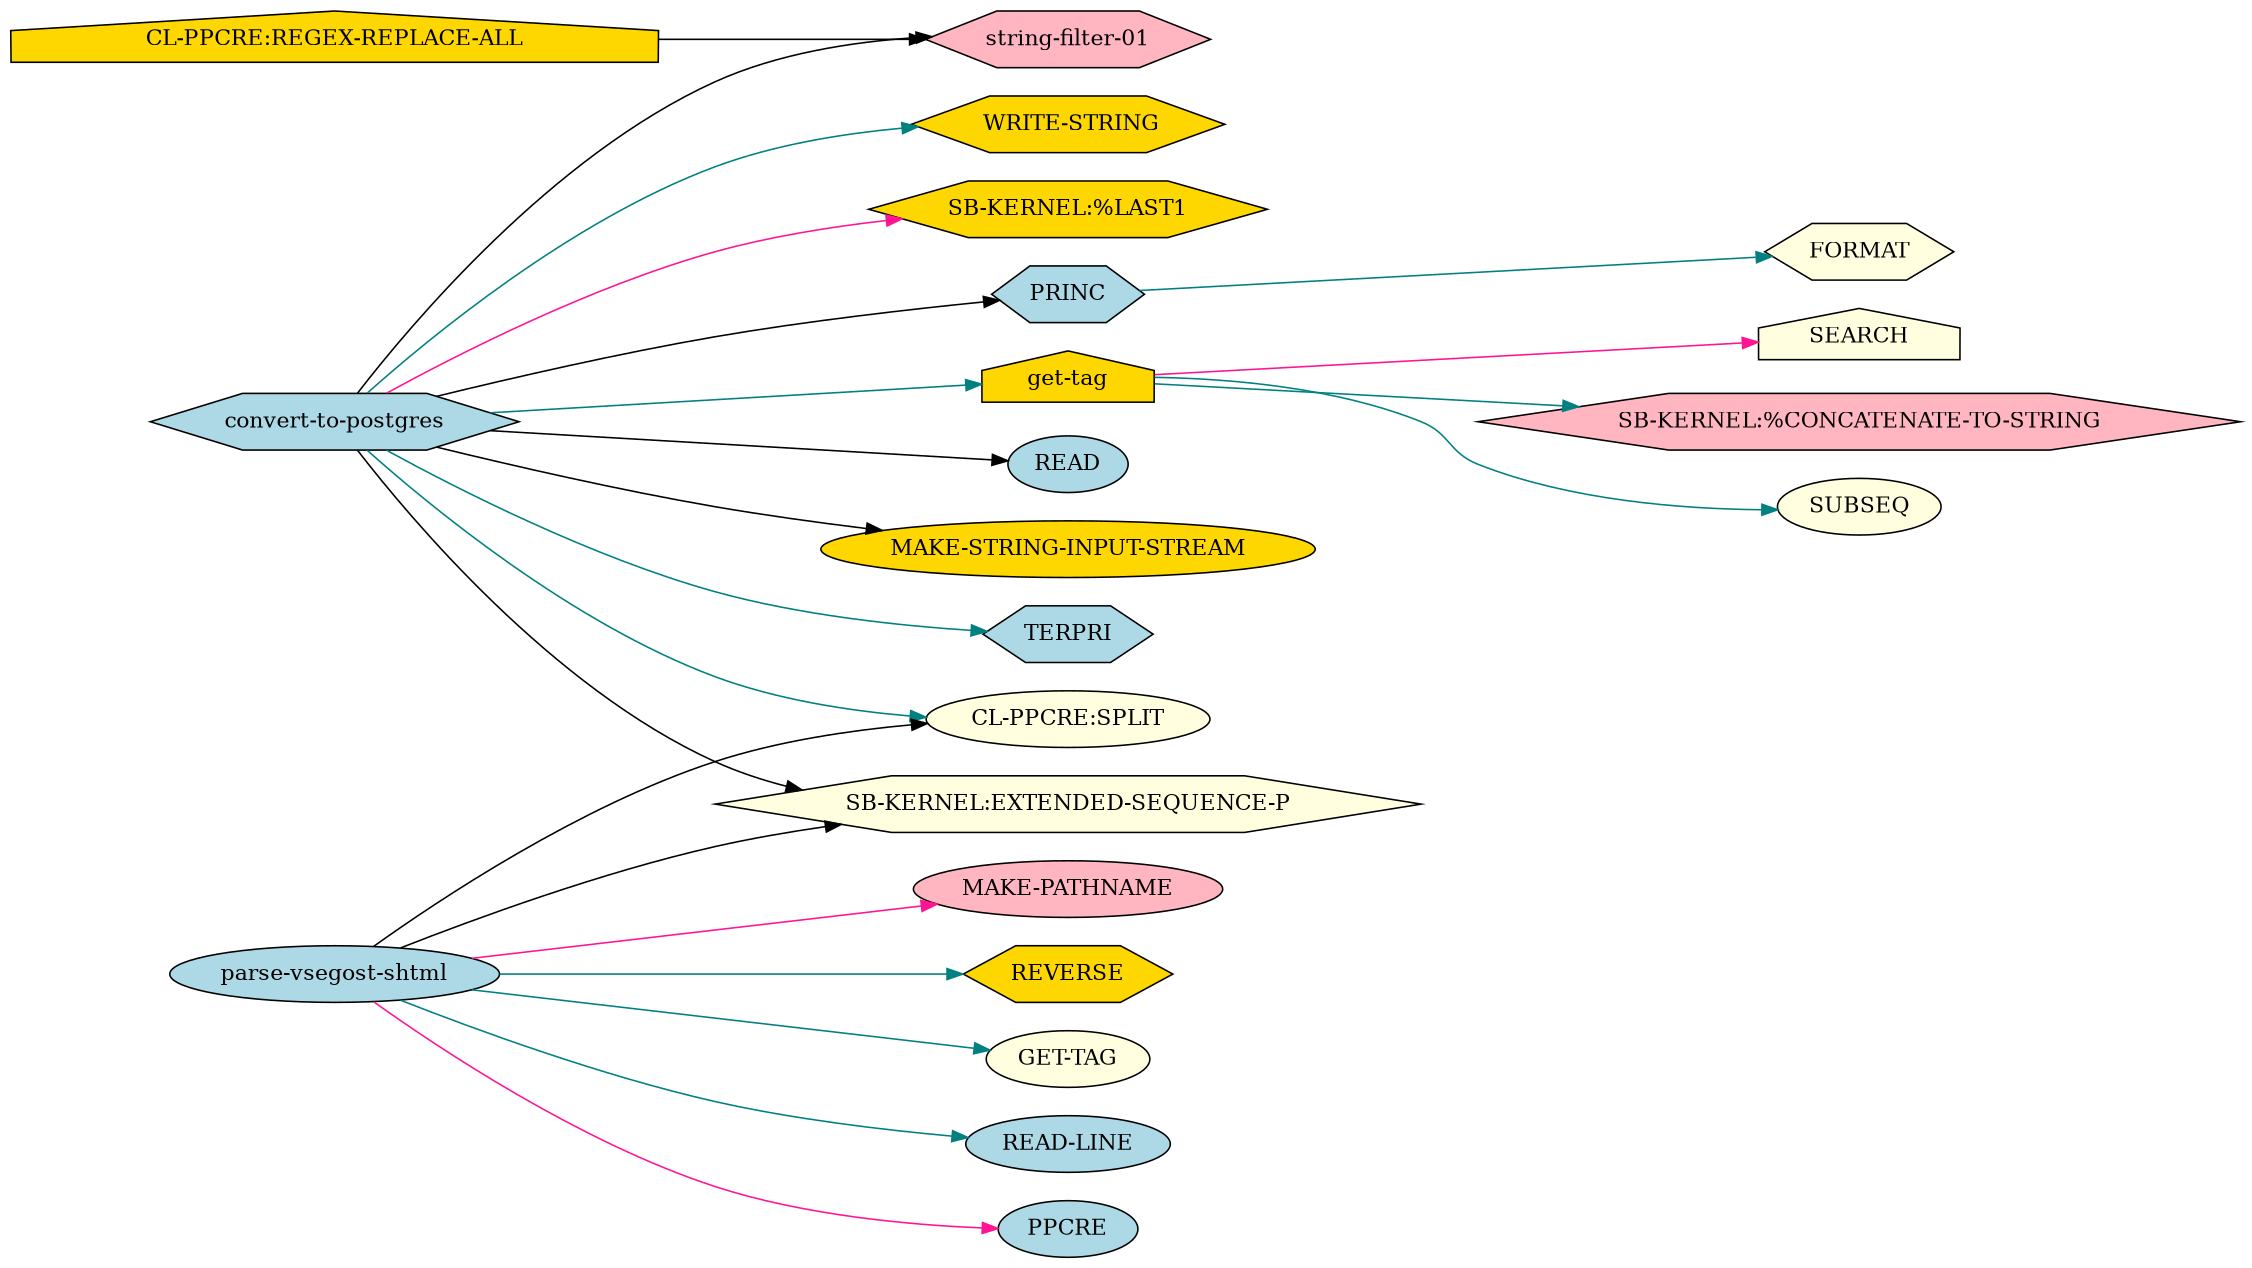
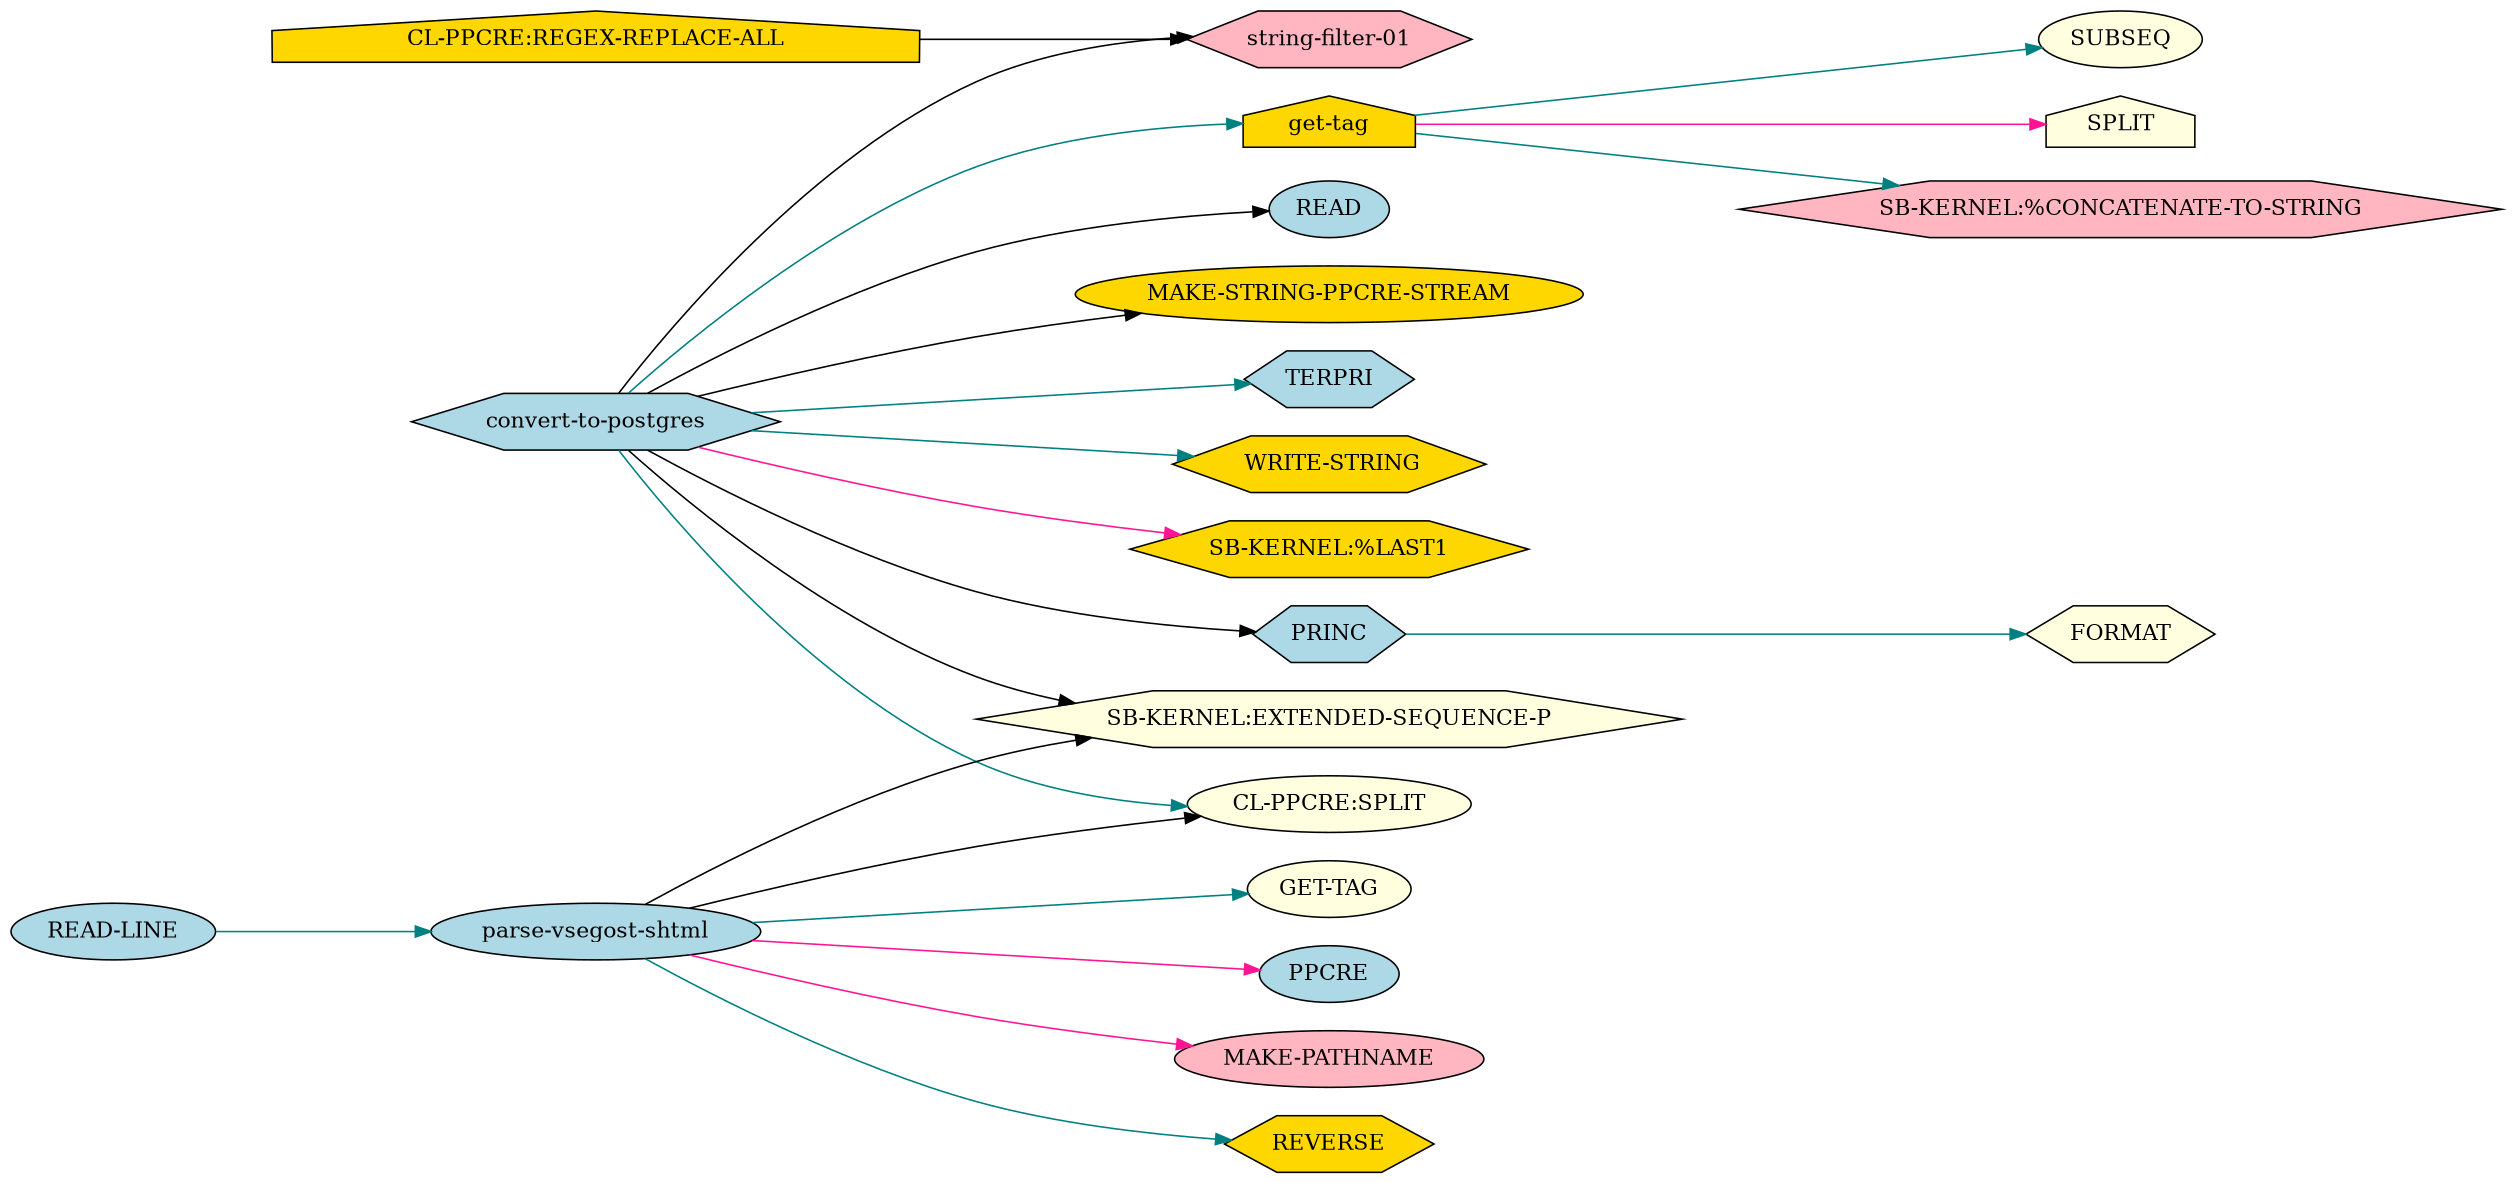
node "SEARCH": label "SEARCH" -> "SPLIT"
node "MAKE-STRING-INPUT-STREAM": label "MAKE-STRING-INPUT-STREAM" -> "MAKE-STRING-PPCRE-STREAM"
edge "parse-vsegost-shtml" -> "READ-LINE": reversed
